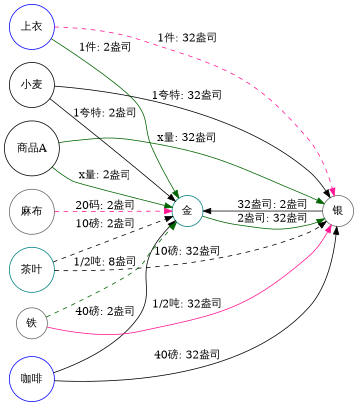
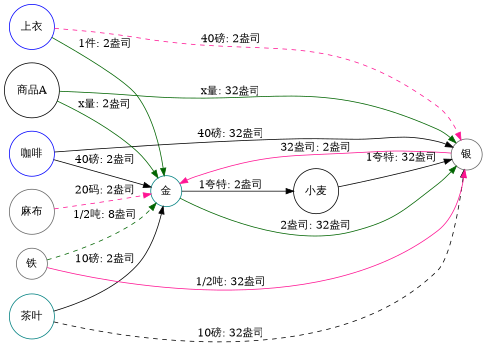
edge "上衣" -> "银": label "1件: 32盎司" -> "40磅: 2盎司"
edge "小麦" -> "金": reversed
edge "银" -> "金": color black -> deeppink
edge "茶叶" -> "金": style dashed -> solid
